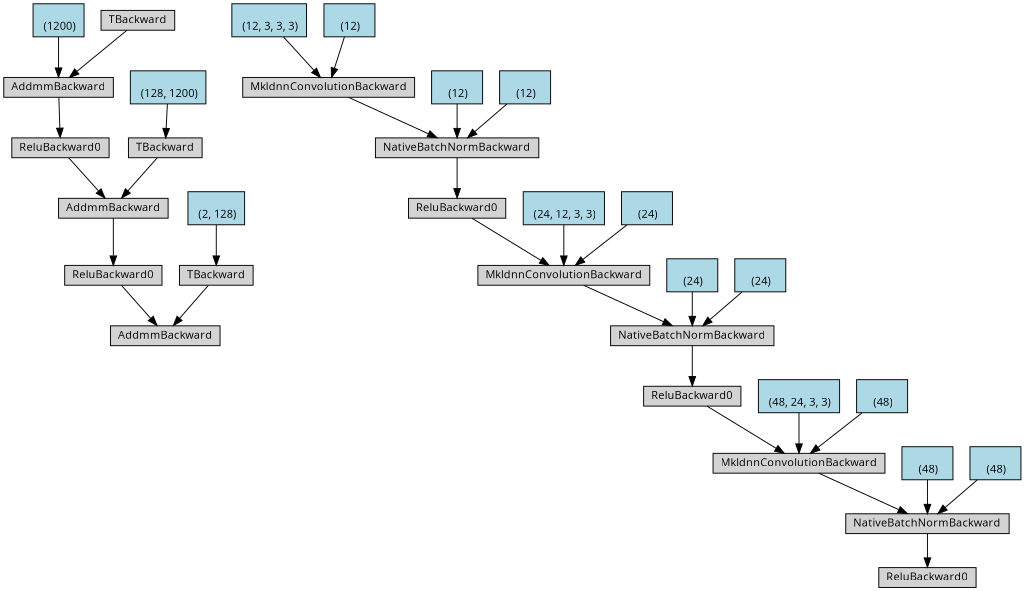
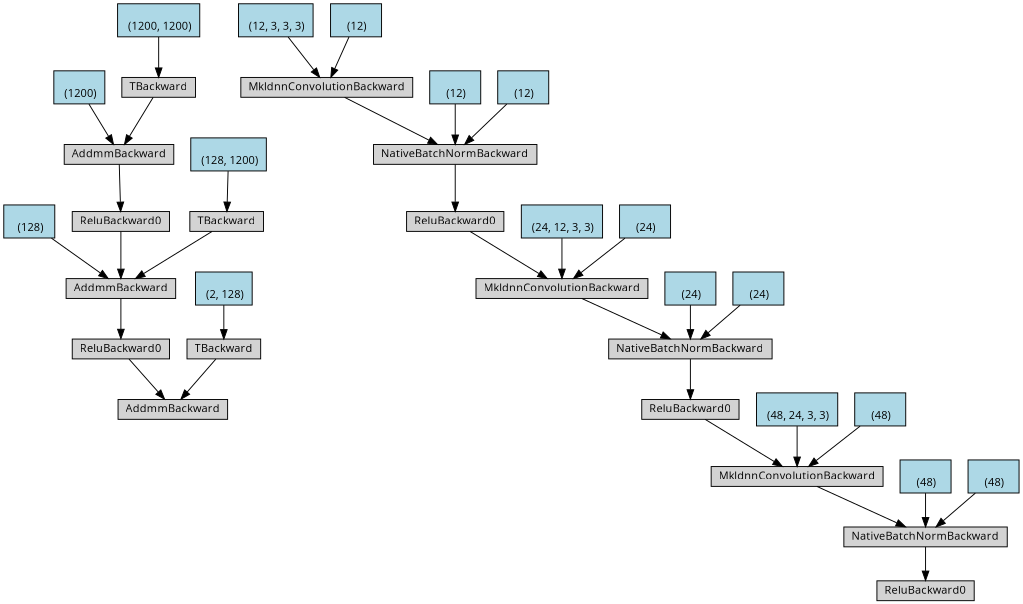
node "(1200, 1200)": added
node "(128)": added
